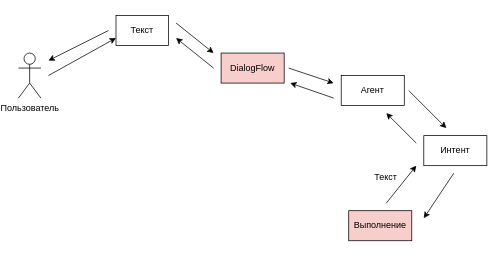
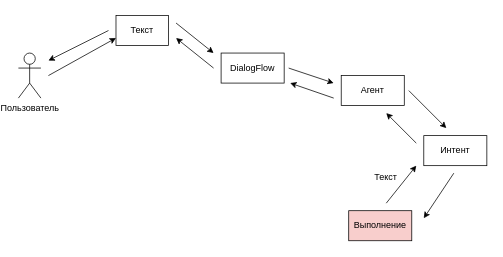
node "DialogFlow": fillcolor #f8cecc -> #ffffff
